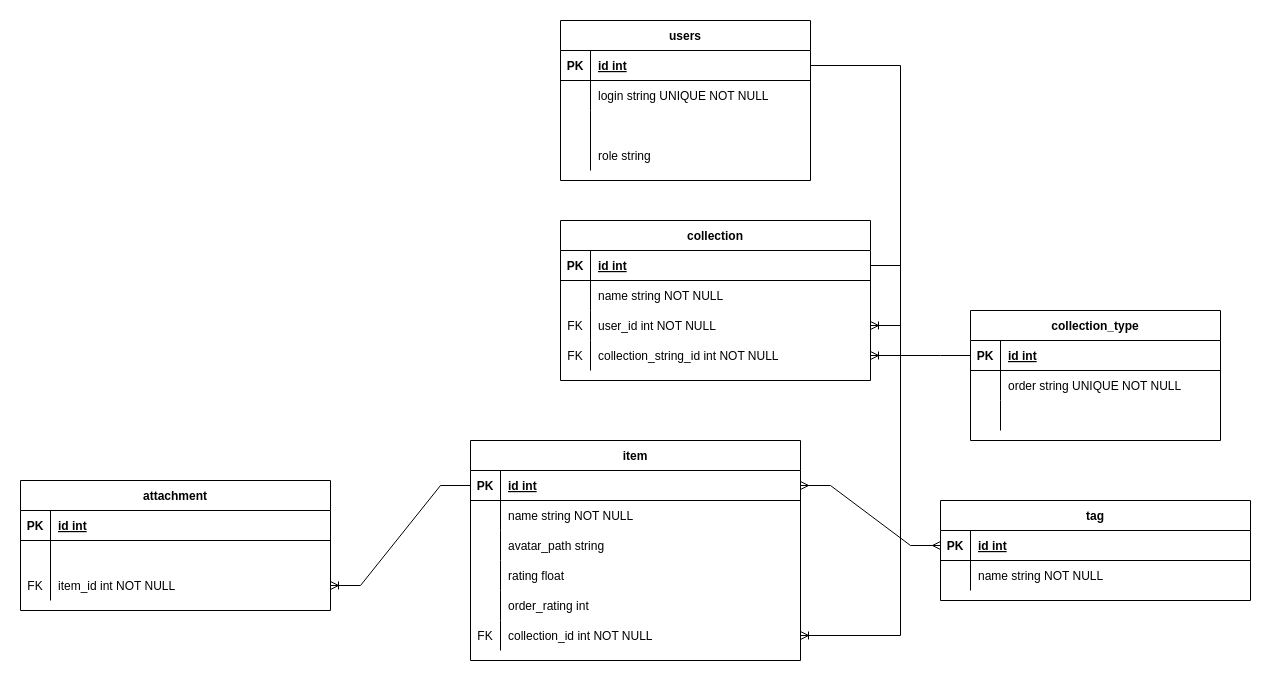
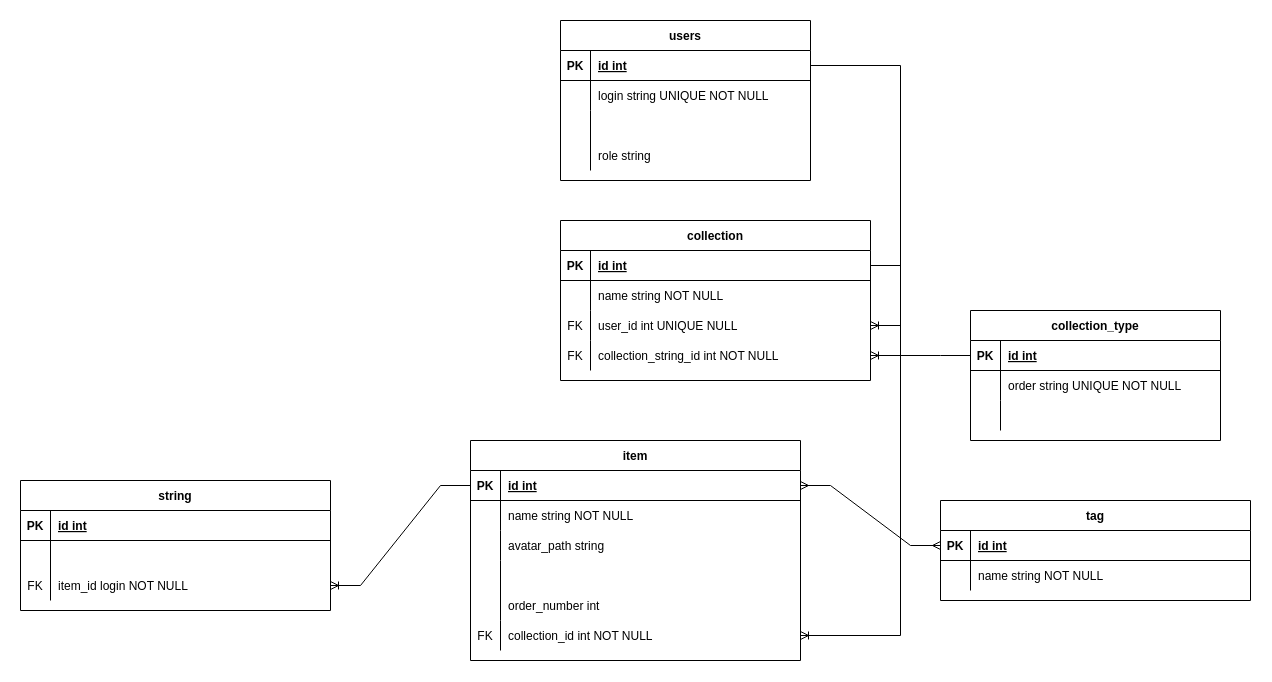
node "user_id int NOT NULL": label "user_id int NOT NULL" -> "user_id int UNIQUE NULL"
node "attachment": label "attachment" -> "string"
node "rating float": removed
node "item_id int NOT NULL": label "item_id int NOT NULL" -> "item_id login NOT NULL"
node "order_rating int": label "order_rating int" -> "order_number int"
